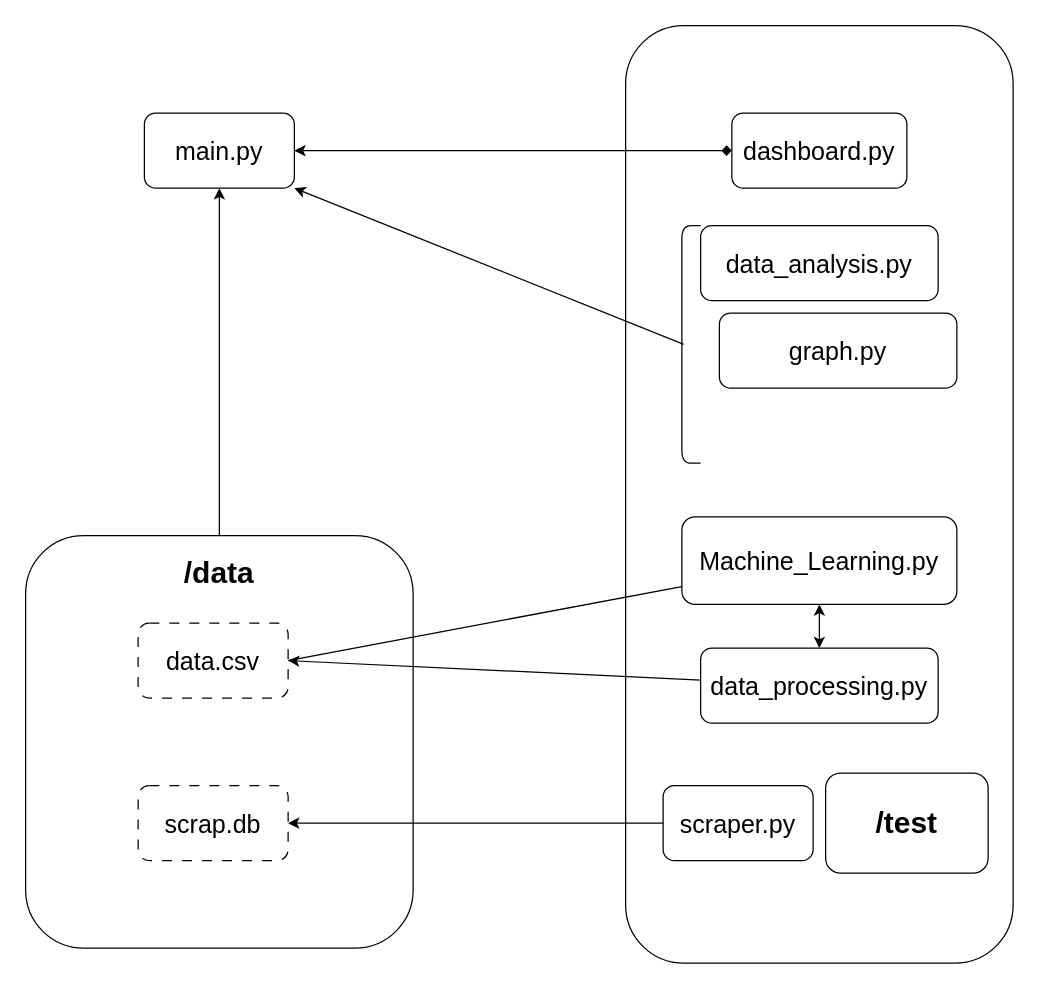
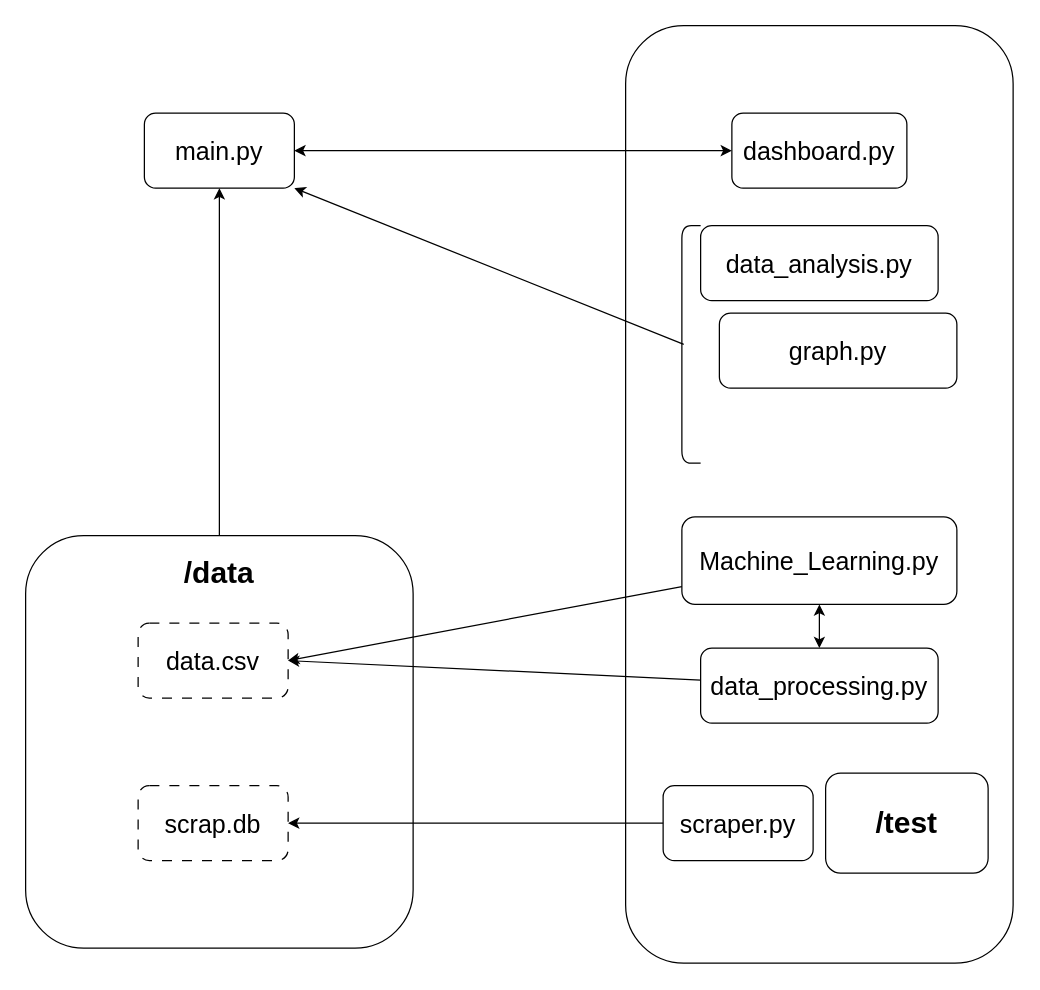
edge "main.py" -- "dashboard.py": arrowhead diamond -> classic
edge "Machine_Learning.py" -- "data.csv": arrowhead none -> classic
